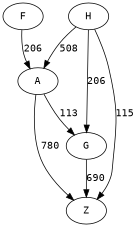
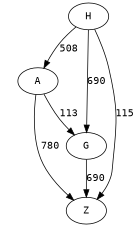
node "F": removed
edge "H" -> "G": label "206" -> "690"
